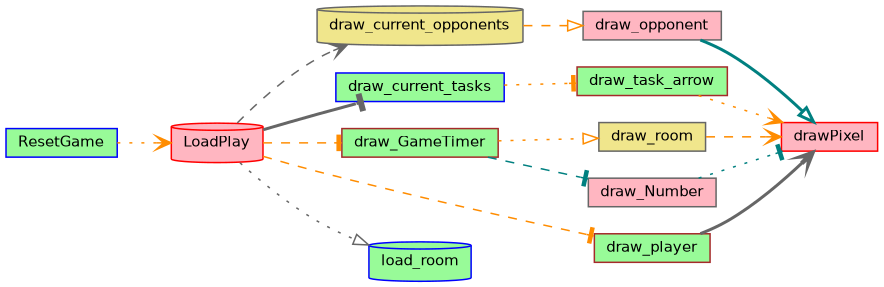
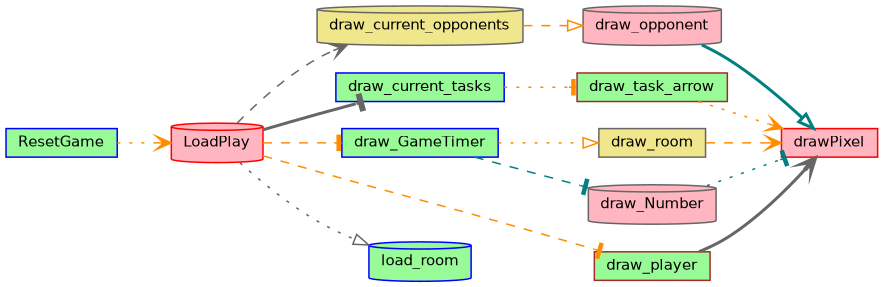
node "draw_opponent": shape box -> cylinder
node "draw_GameTimer": color brown -> blue
node "draw_Number": shape box -> cylinder
